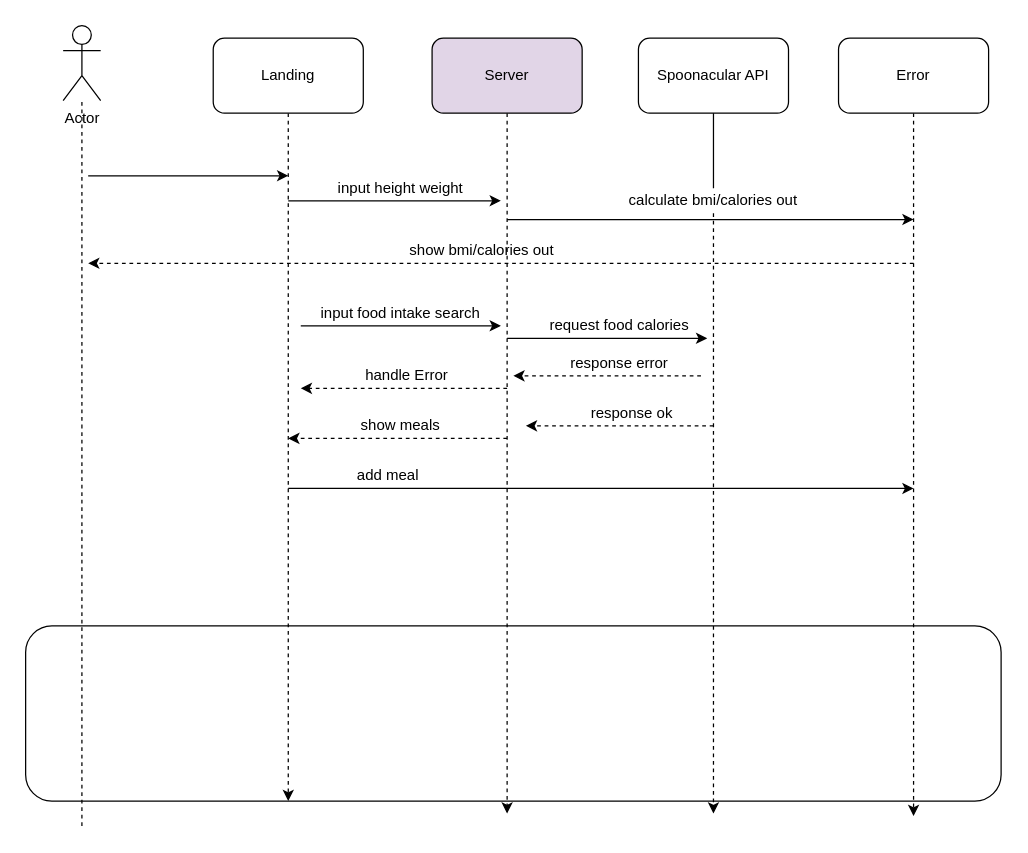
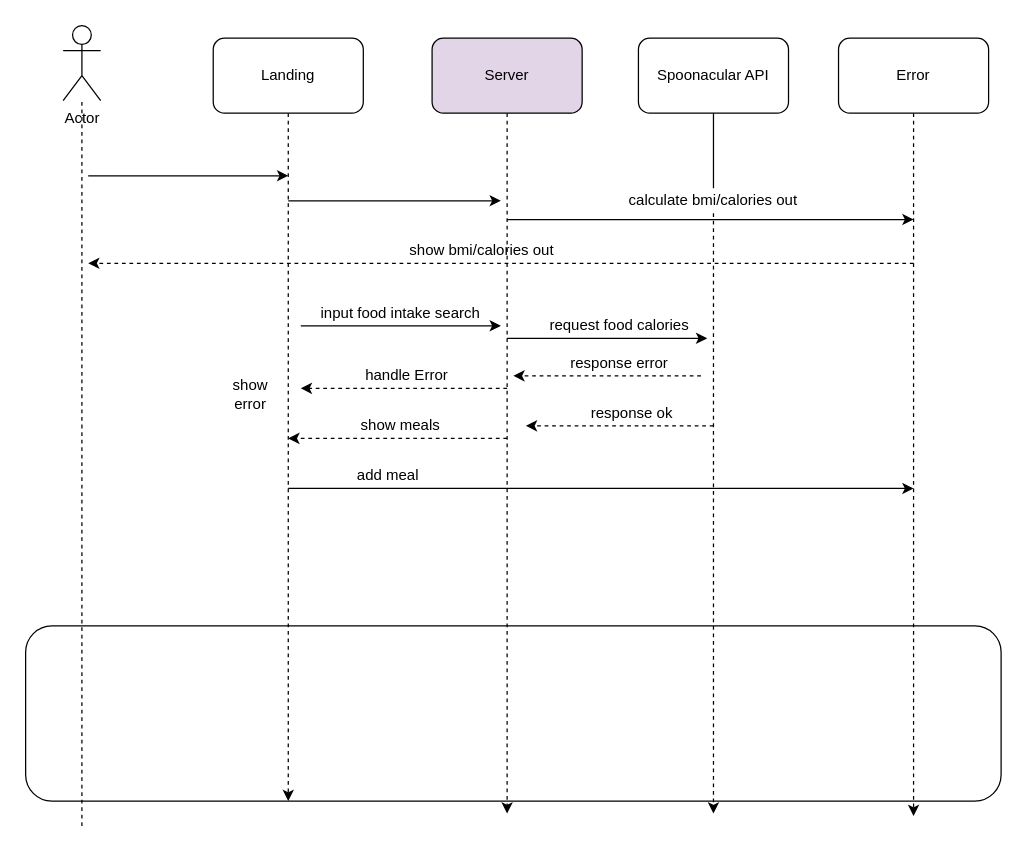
node "input height weight": removed
node "show error": added
